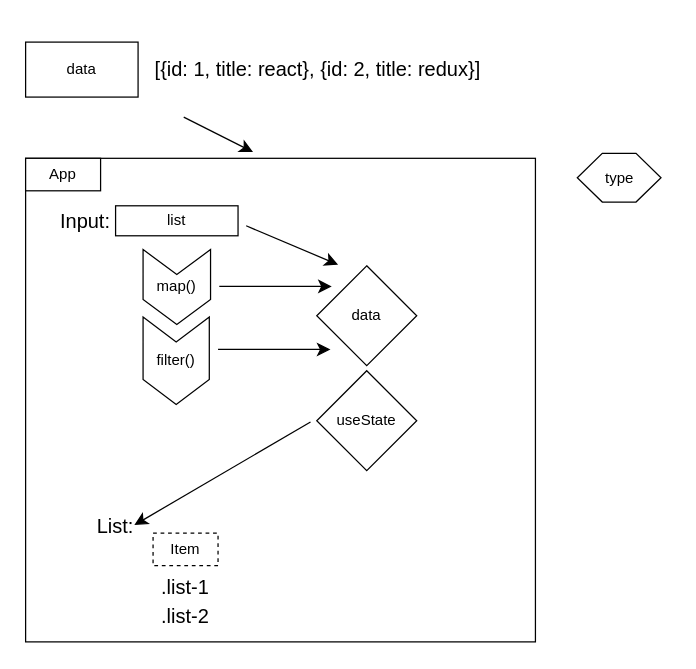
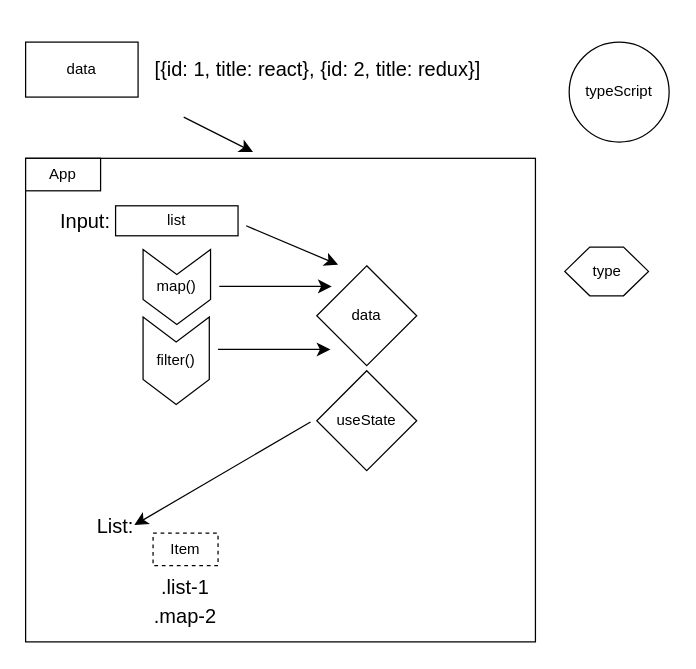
node "typeScript": added
node "type": moved (619, 178) -> (607, 271)
node ".list-2": label ".list-2" -> ".map-2"
